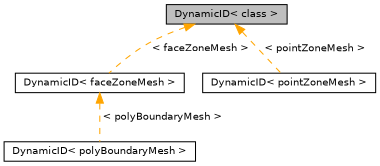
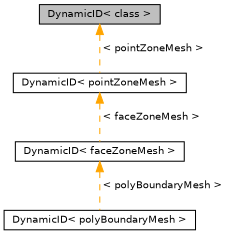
edge "DynamicID< faceZoneMesh >" -> "DynamicID< class >": now "DynamicID< faceZoneMesh >" -> "DynamicID< pointZoneMesh >"
